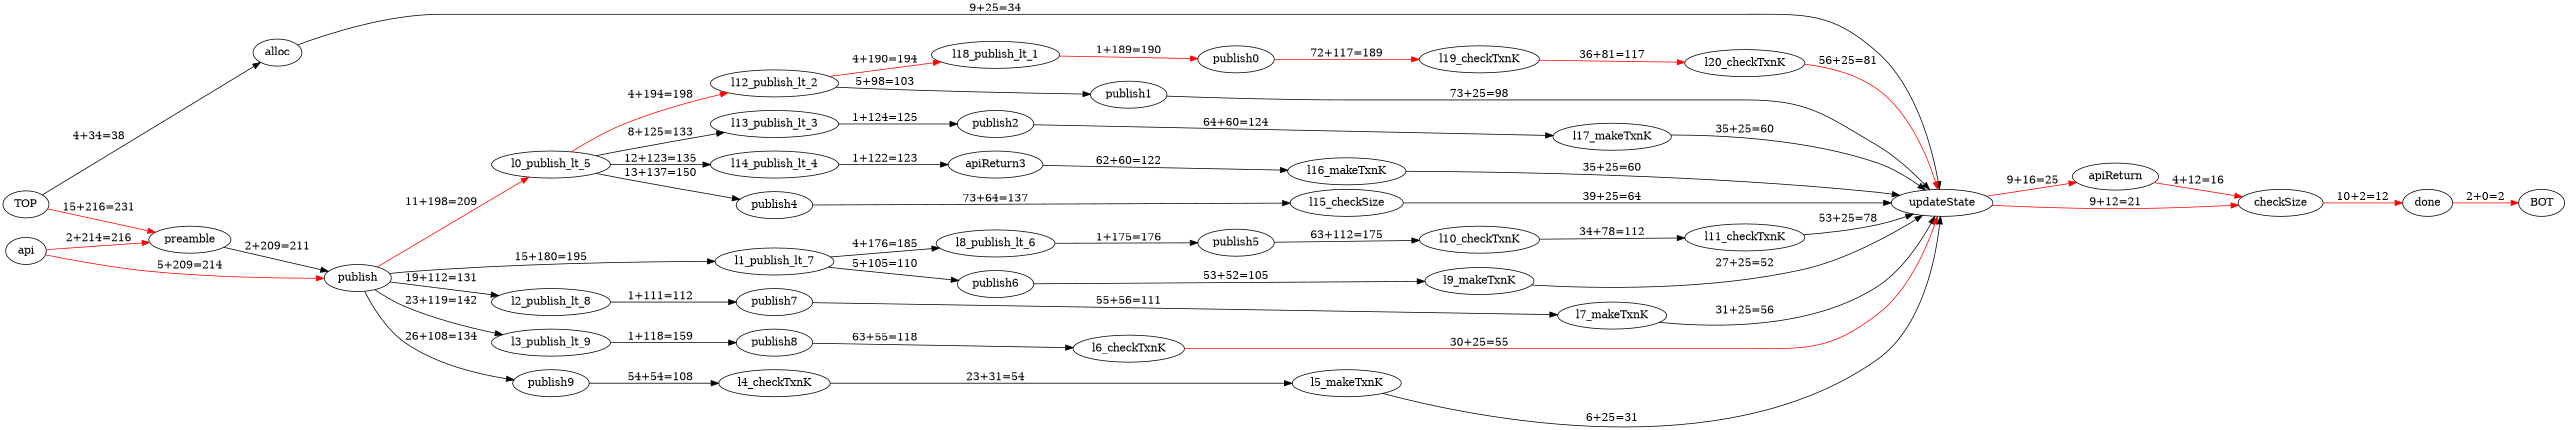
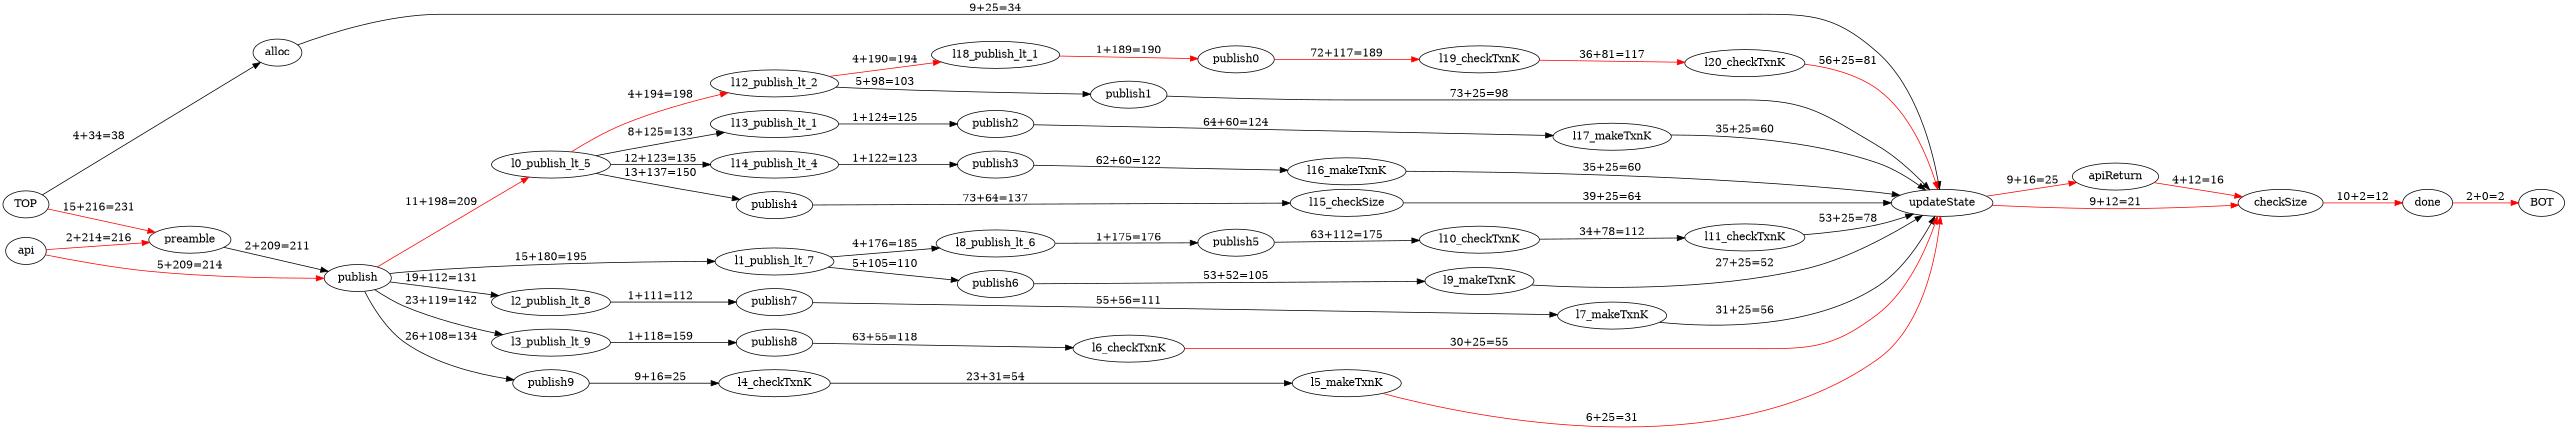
node "l13_publish_lt_3": label "l13_publish_lt_3" -> "l13_publish_lt_1"
node "apiReturn3": label "apiReturn3" -> "publish3"
edge "publish9" -> "l4_checkTxnK": label "54+54=108" -> "9+16=25"
edge "l5_makeTxnK" -> "updateState": color black -> red
